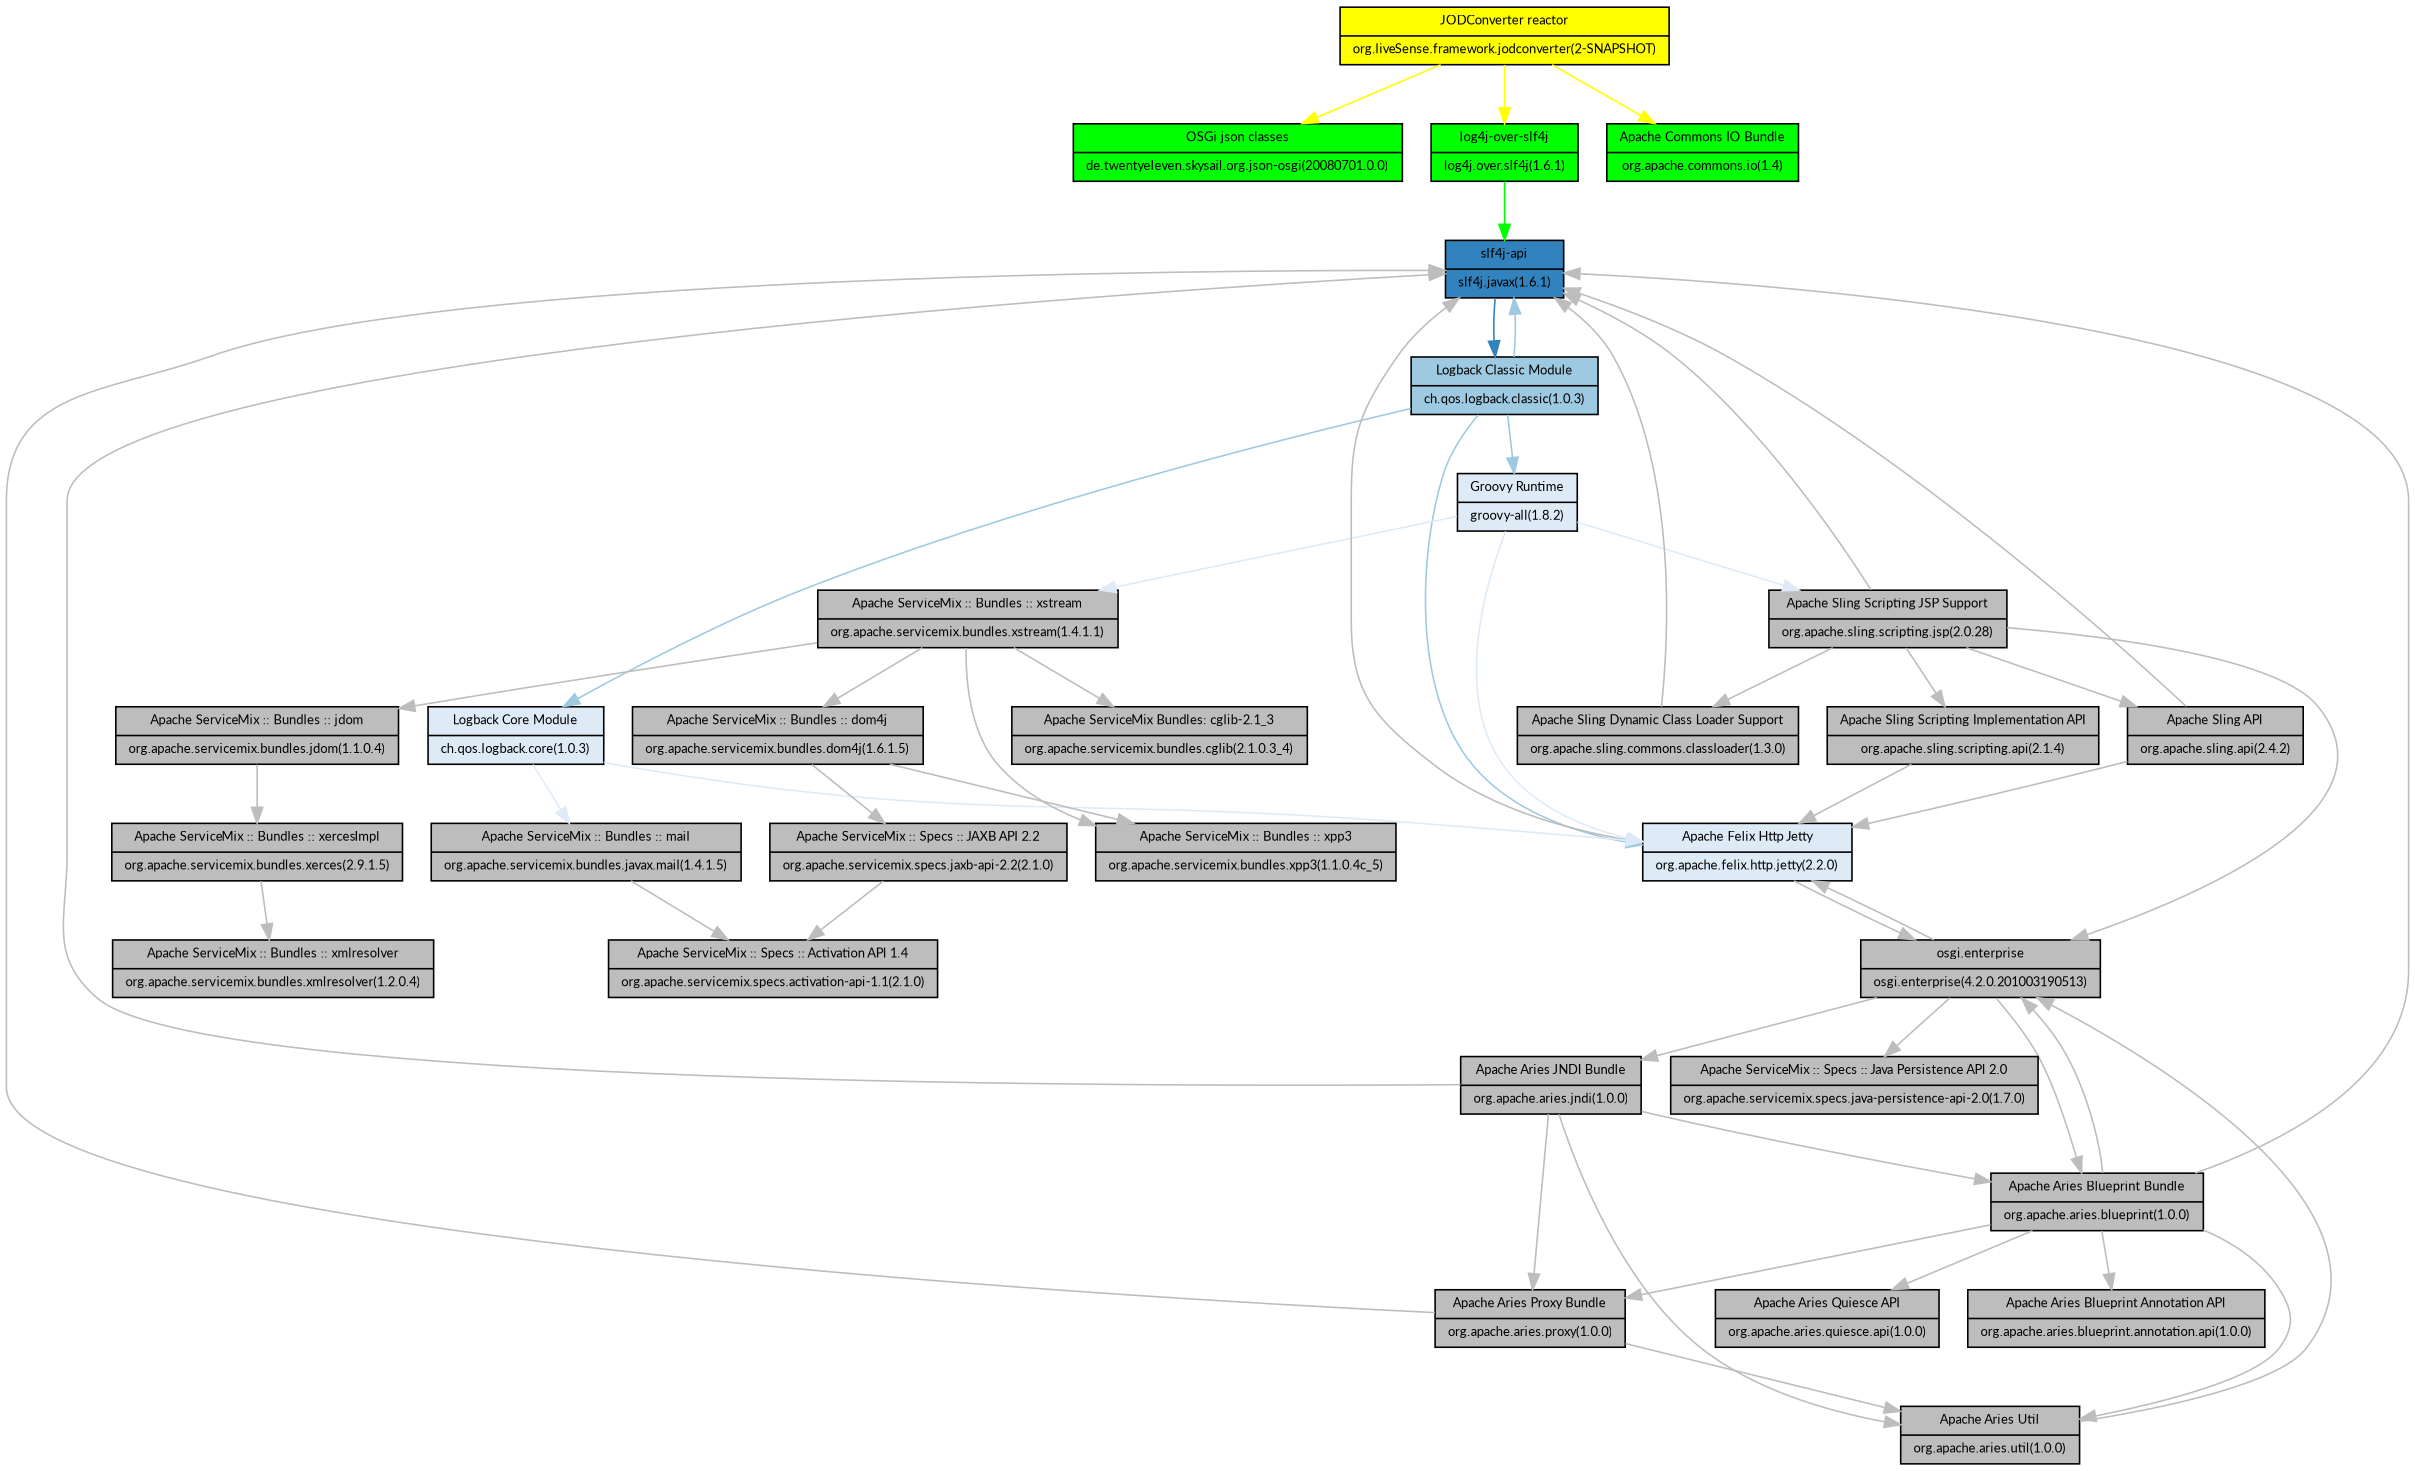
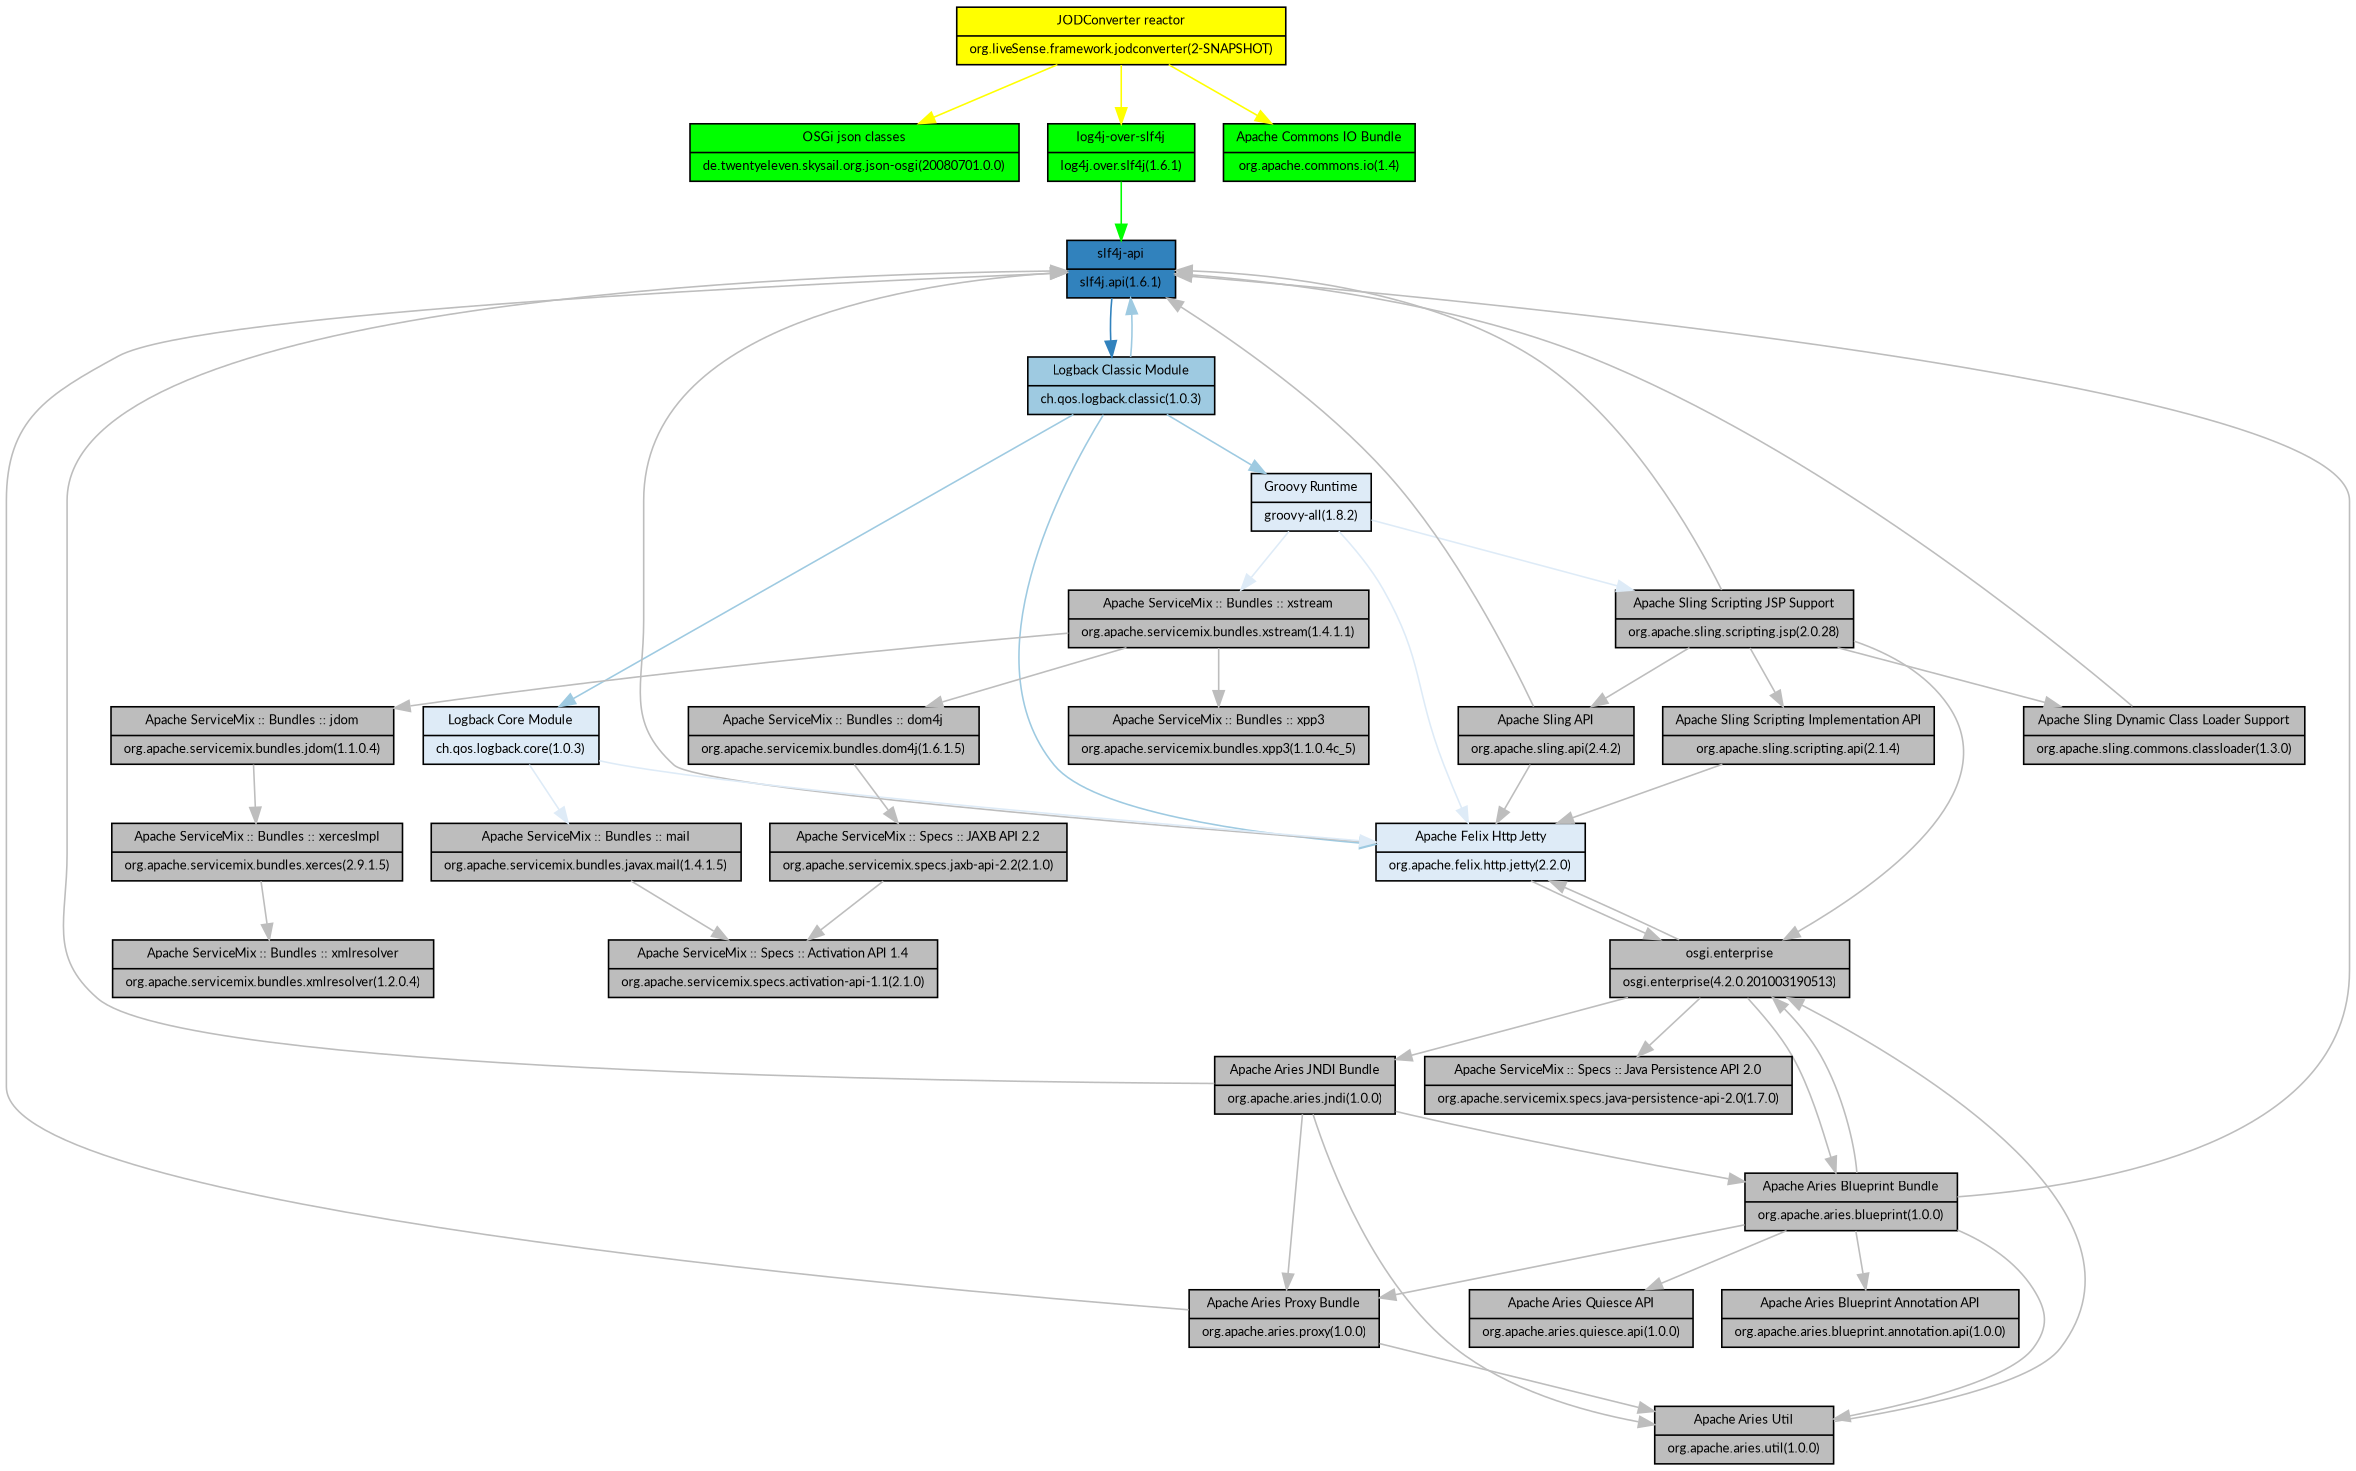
node "slf4j-api": text "slf4j.javax(1.6.1)" -> "slf4j.api(1.6.1)"
node "Apache ServiceMix Bundles: cglib-2.1_3": removed
edge "Apache ServiceMix :: Bundles :: dom4j" -> "Apache ServiceMix :: Bundles :: xpp3": removed
